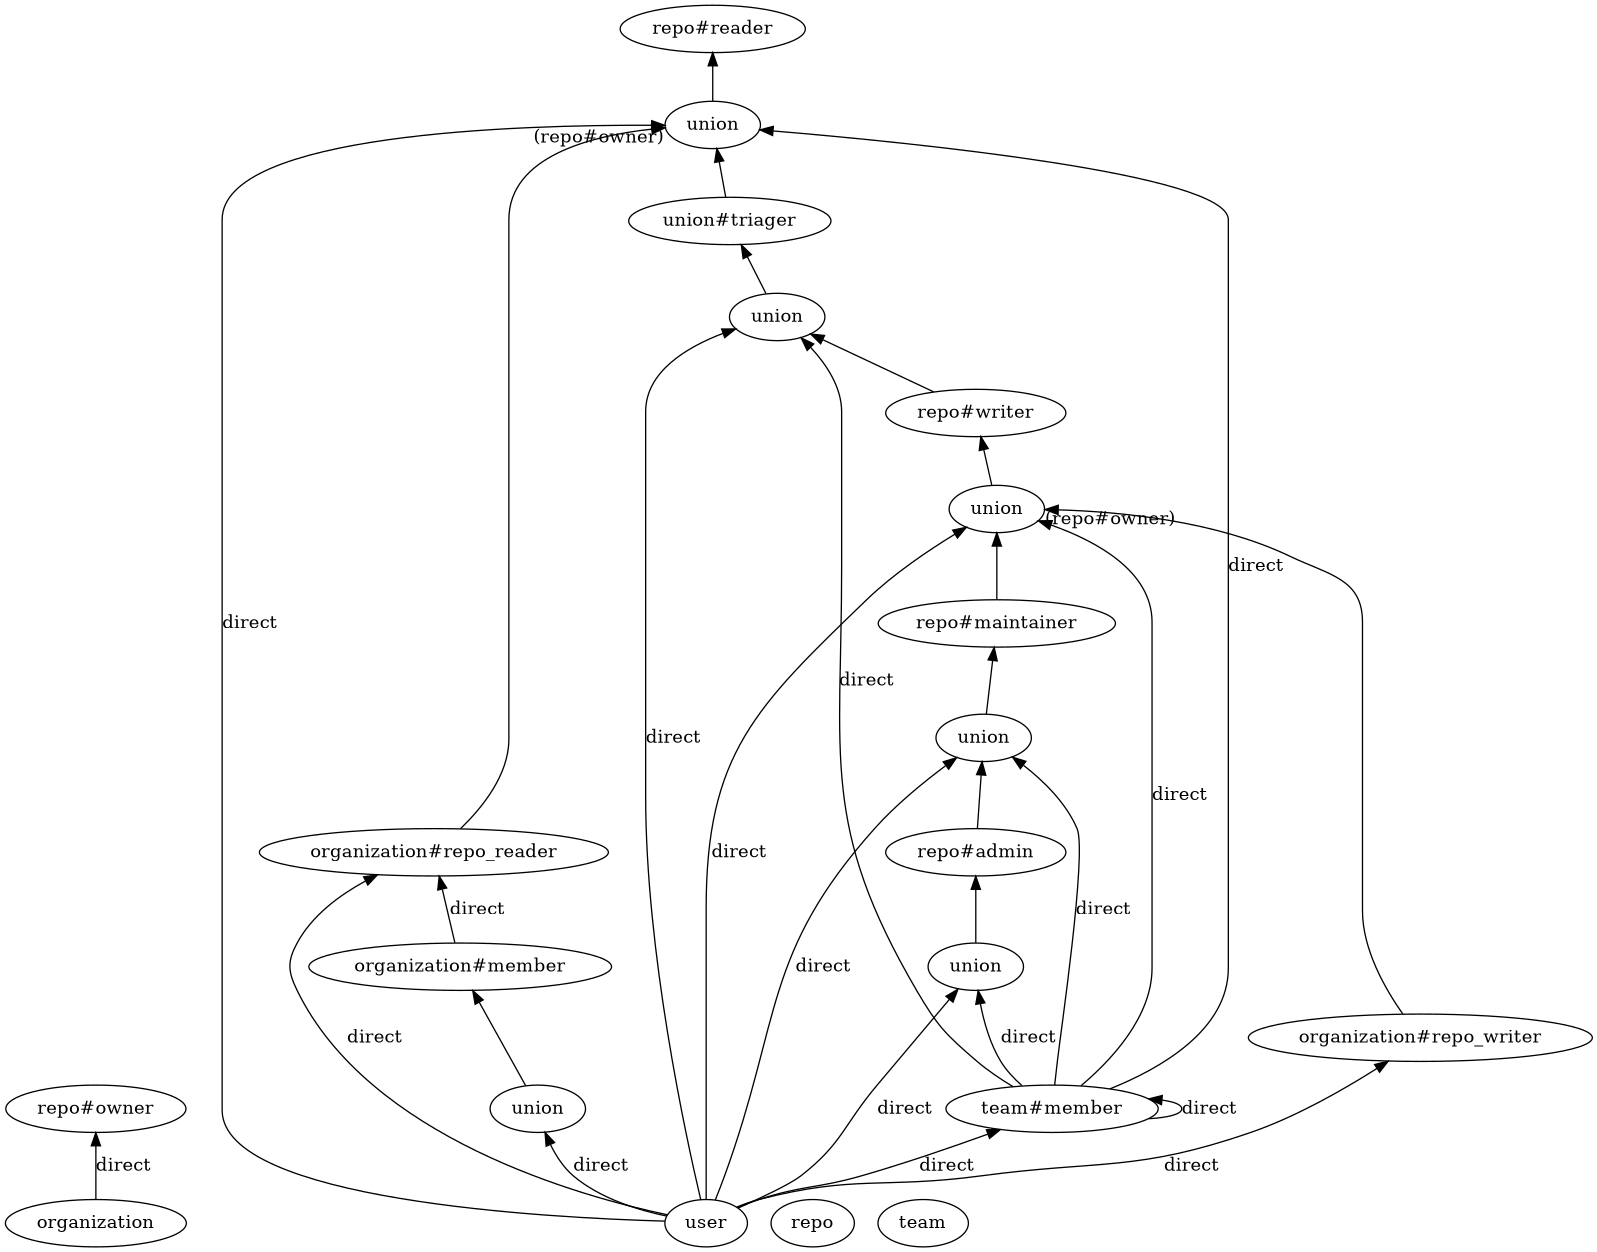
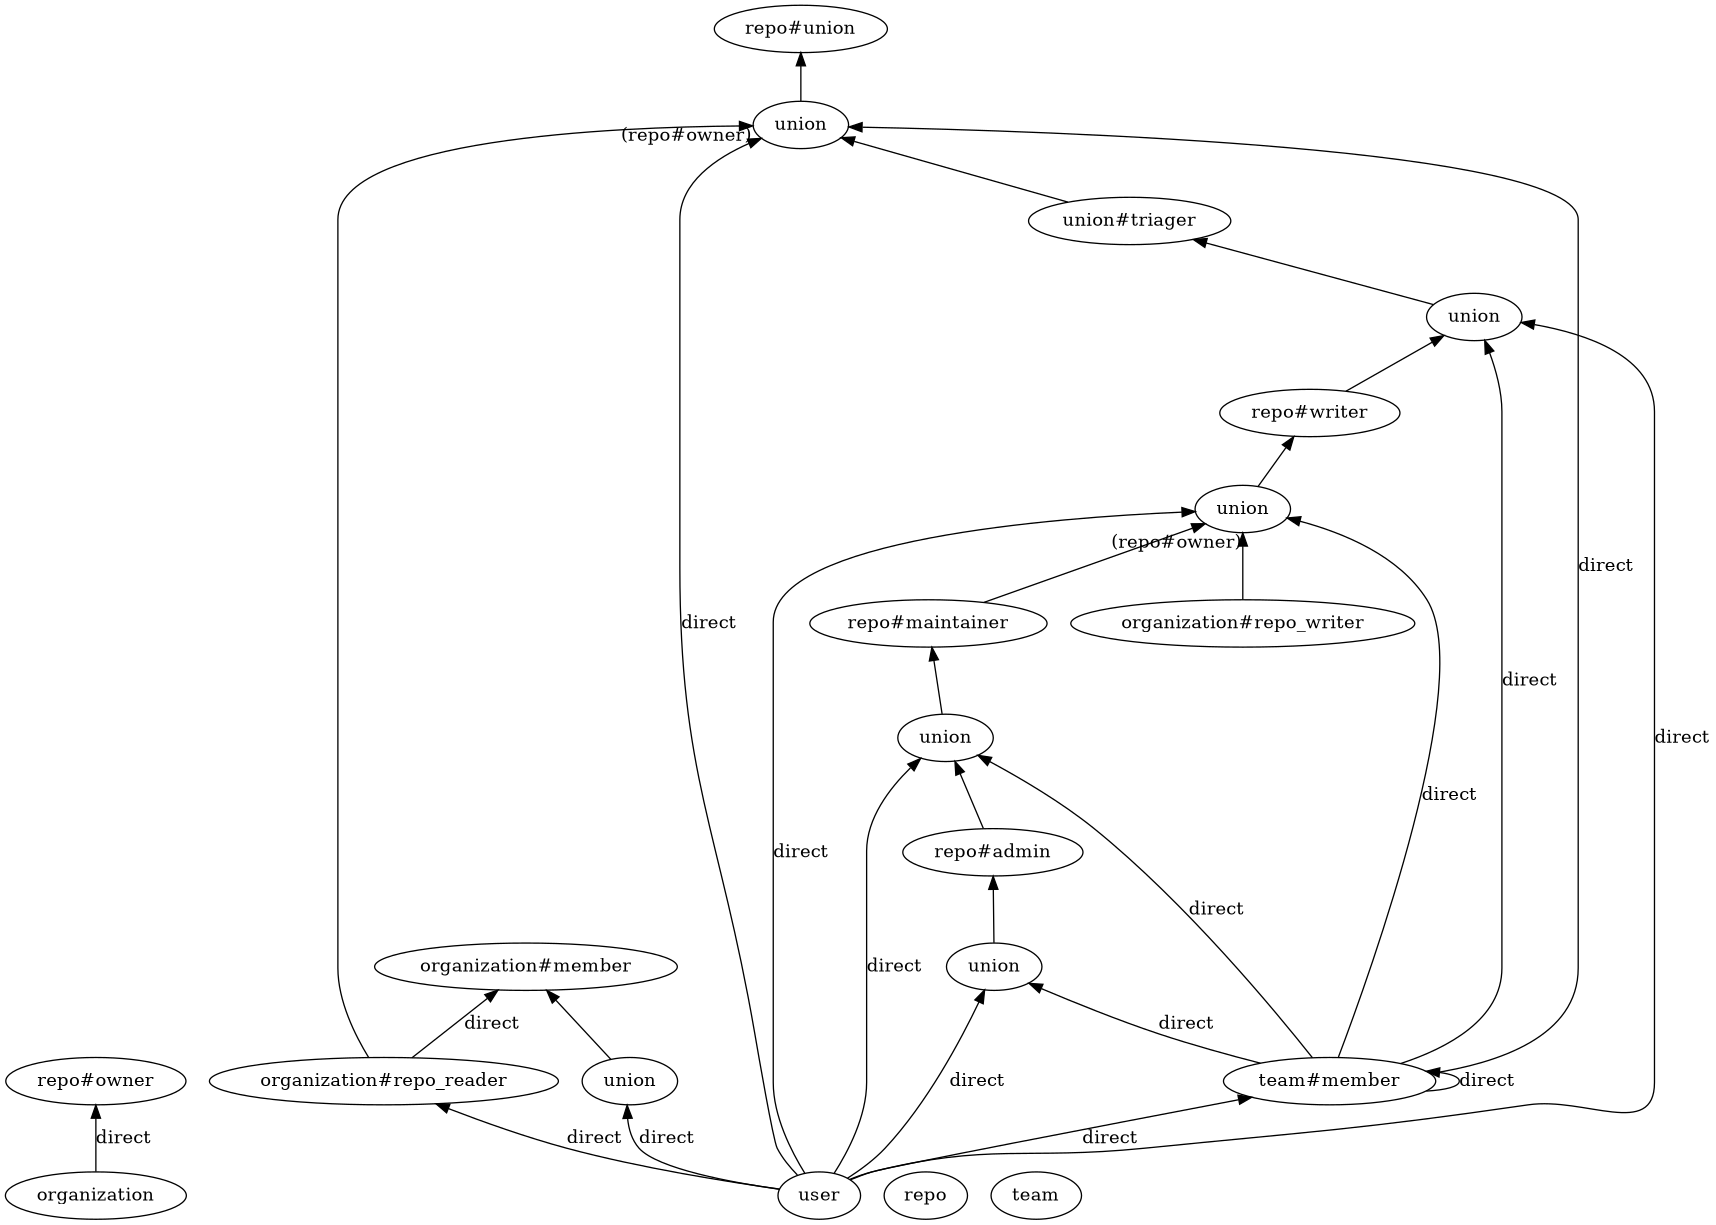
node "repo#reader": label "repo#reader" -> "repo#union"
edge "organization#member" -> "organization#repo_reader": reversed
edge "user" -> "organization#repo_writer": removed, label "direct"
